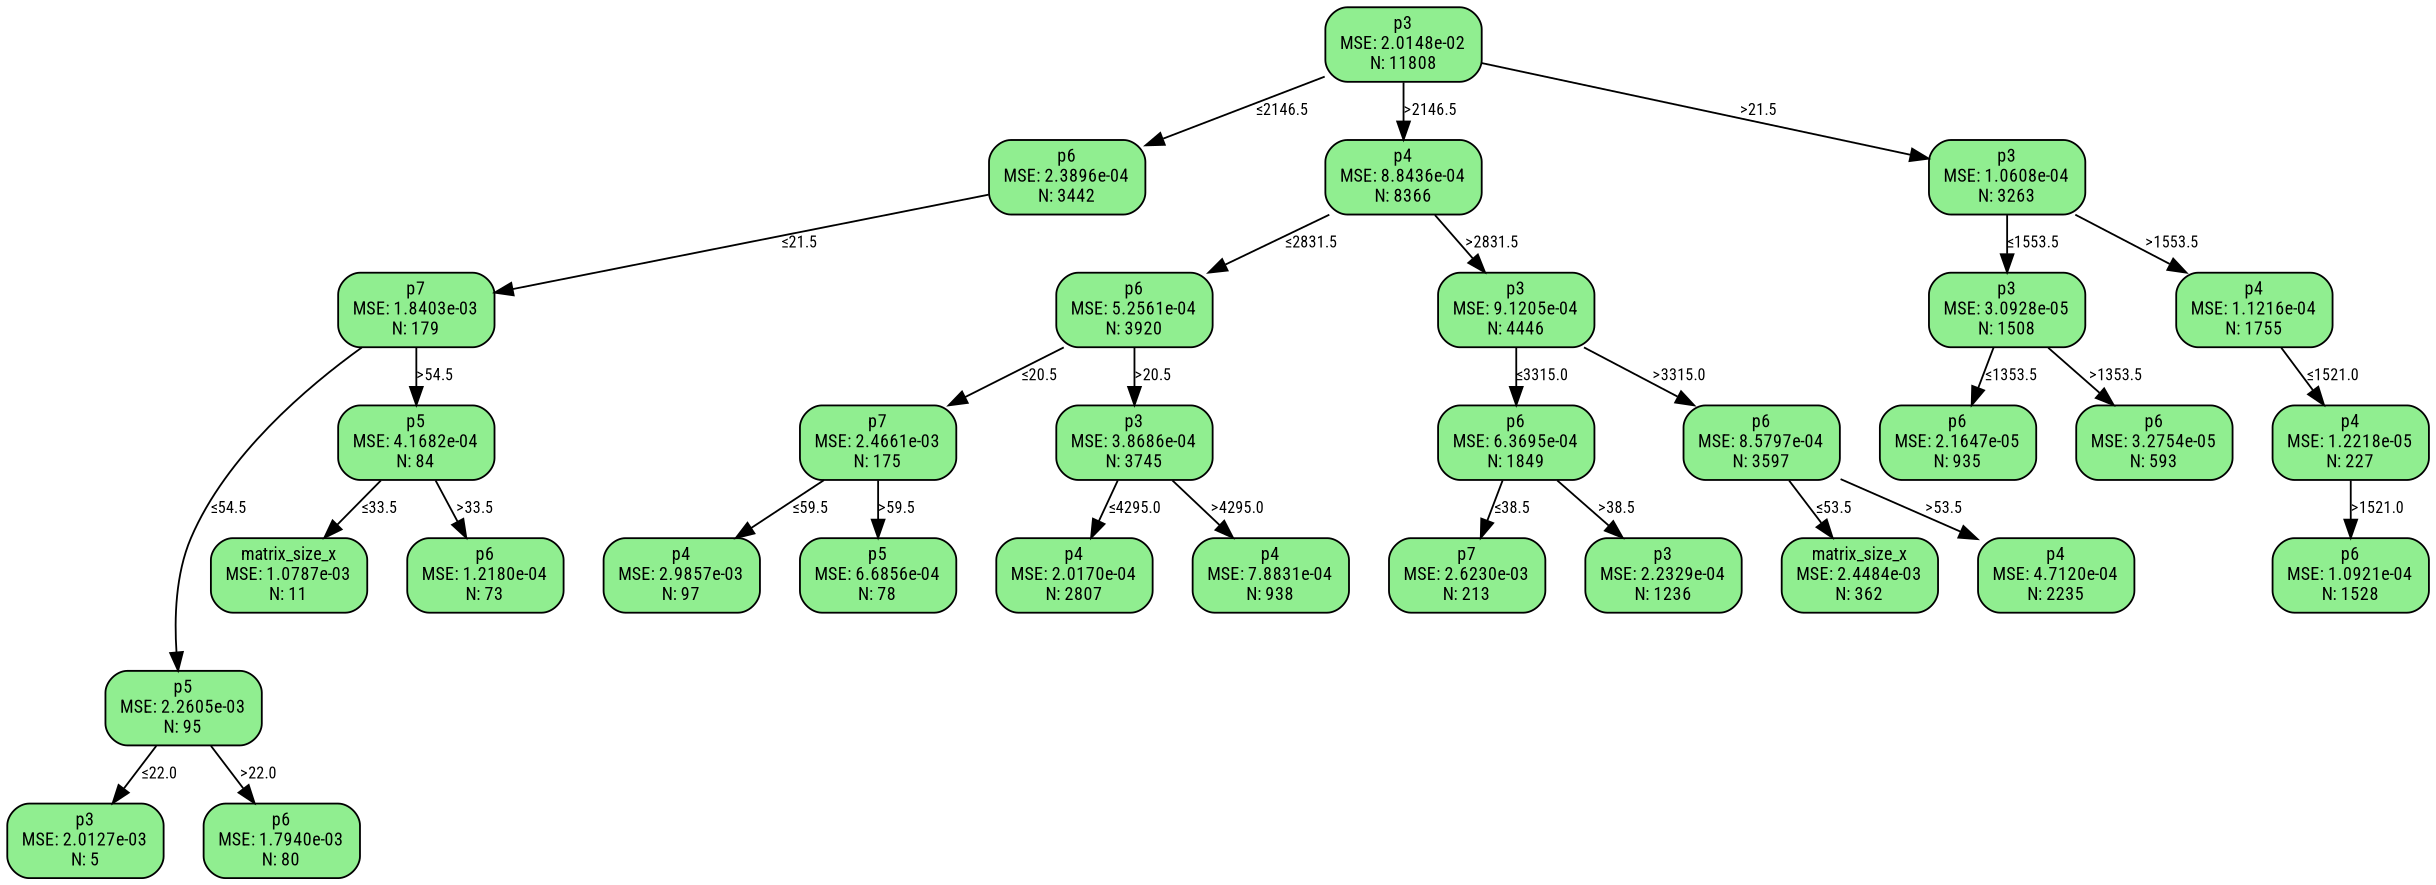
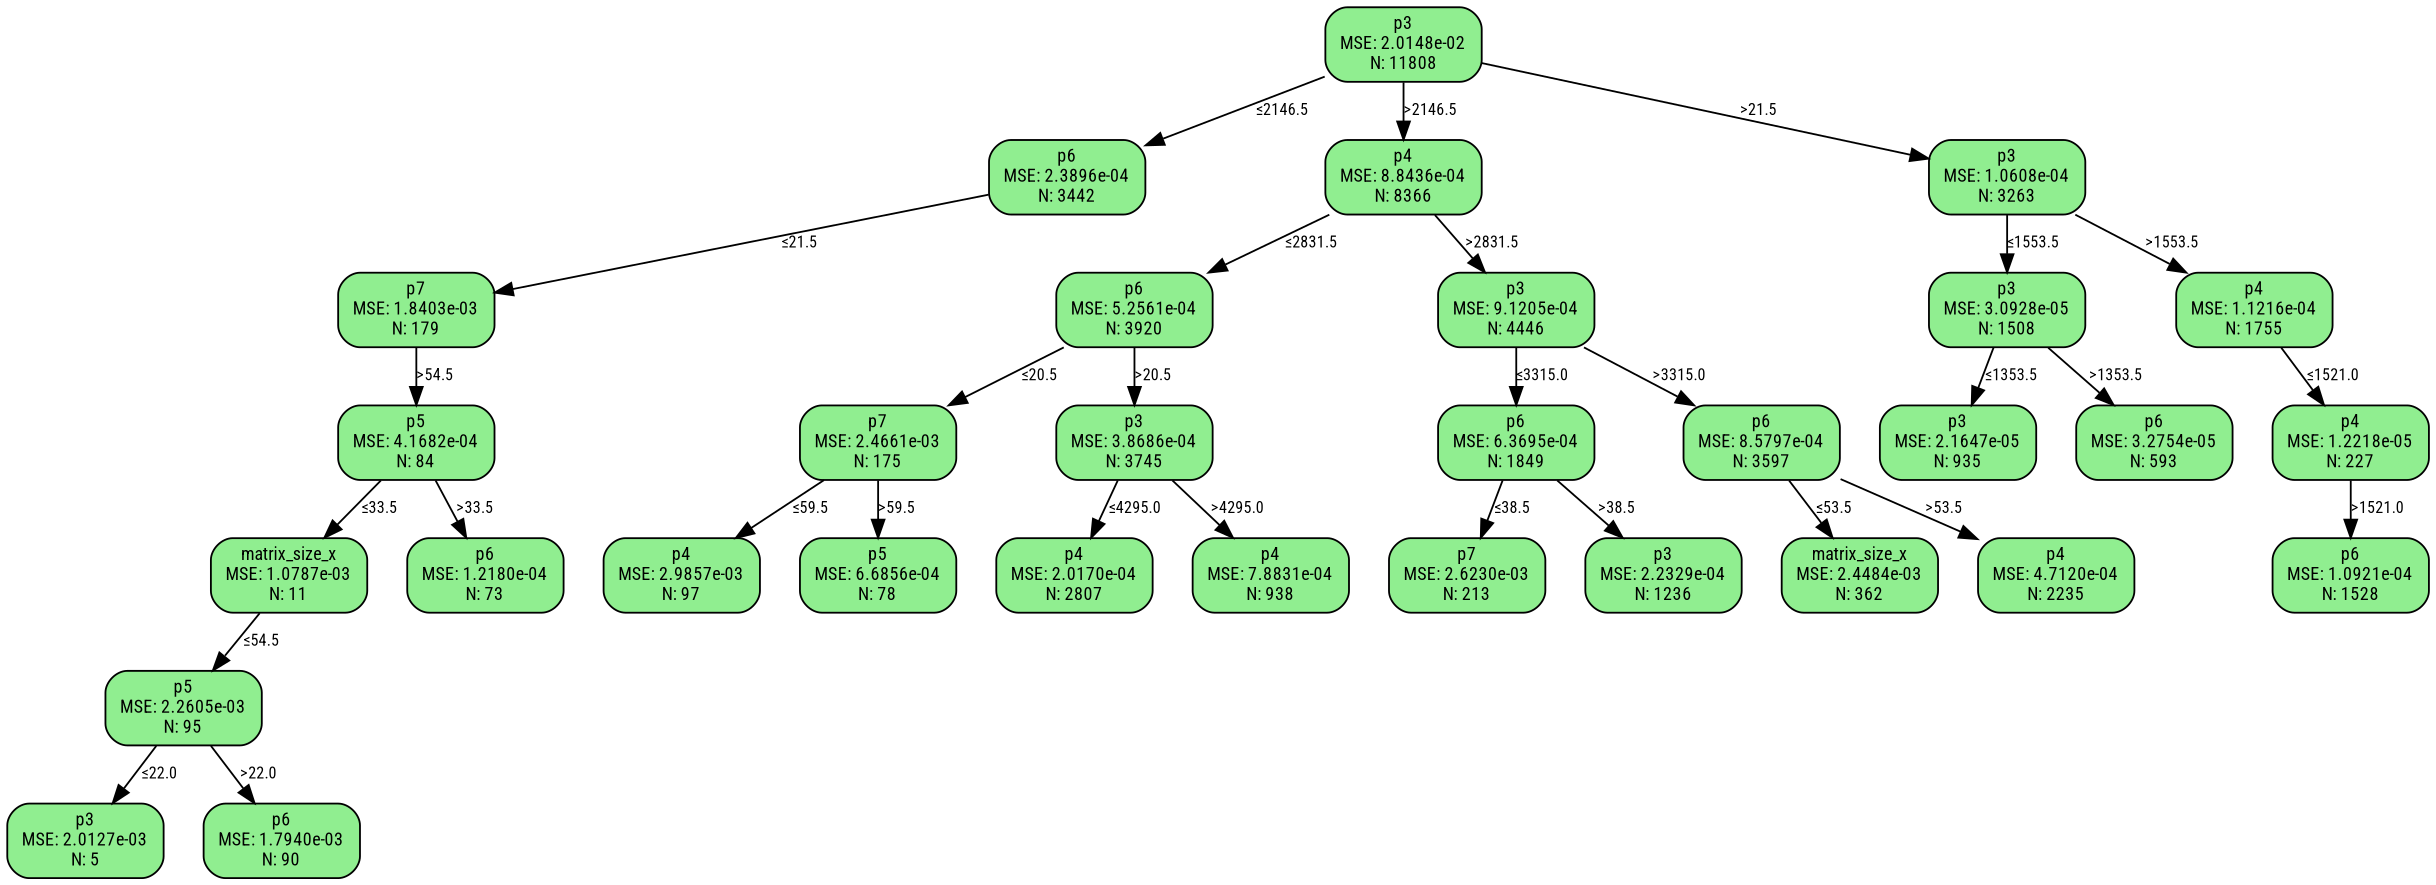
node "p6 MSE: 2.1647e-05 N: 935": label "p6 MSE: 2.1647e-05 N: 935" -> "p3 MSE: 2.1647e-05 N: 935"
edge "p7 MSE: 1.8403e-03 N: 179" -> "p5 MSE: 2.2605e-03 N: 95": now "matrix_size_x MSE: 1.0787e-03 N: 11" -> "p5 MSE: 2.2605e-03 N: 95"
node "p6 MSE: 1.7940e-03 N: 80": label "p6 MSE: 1.7940e-03 N: 80" -> "p6 MSE: 1.7940e-03 N: 90"
